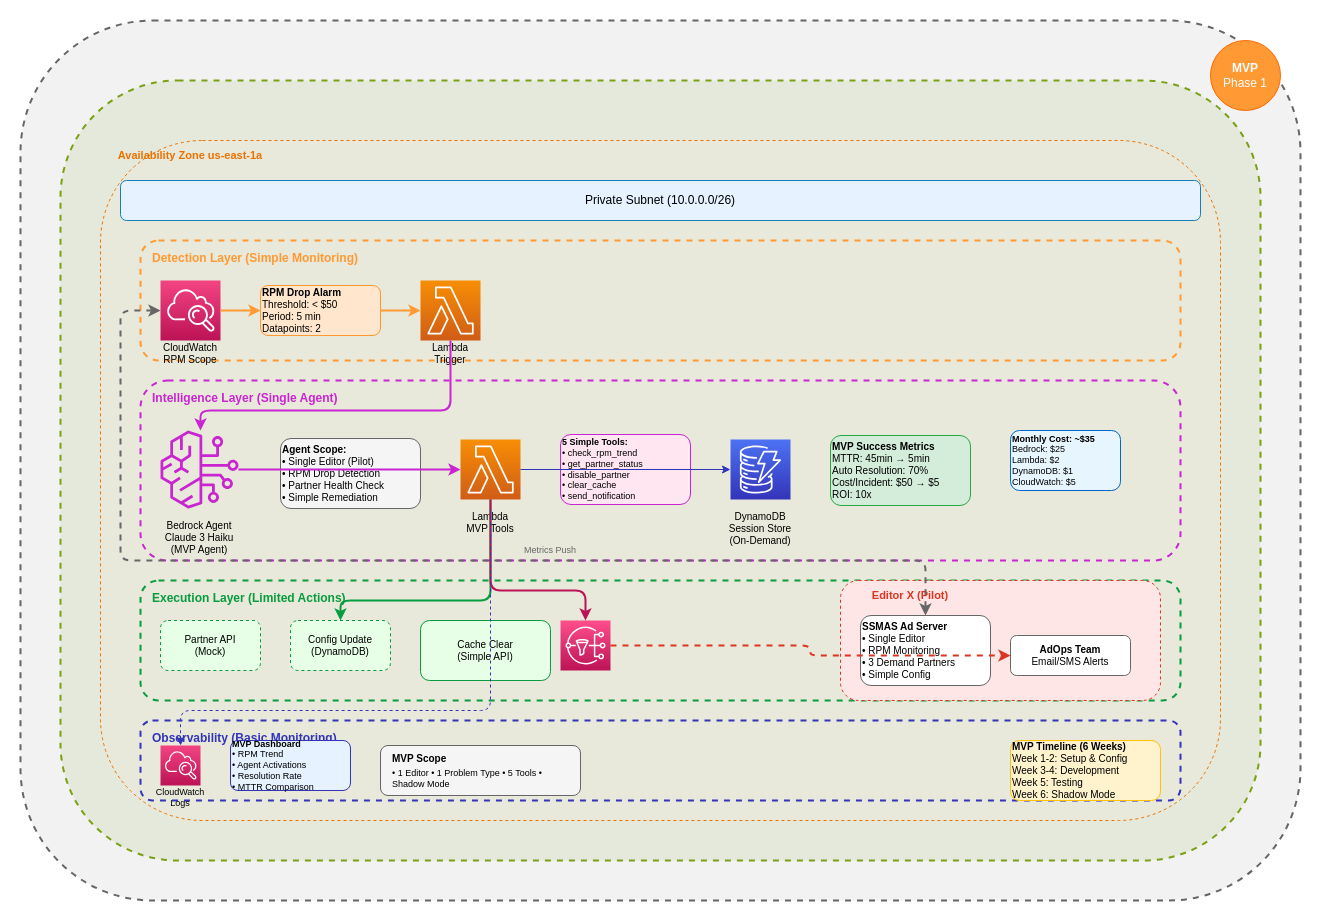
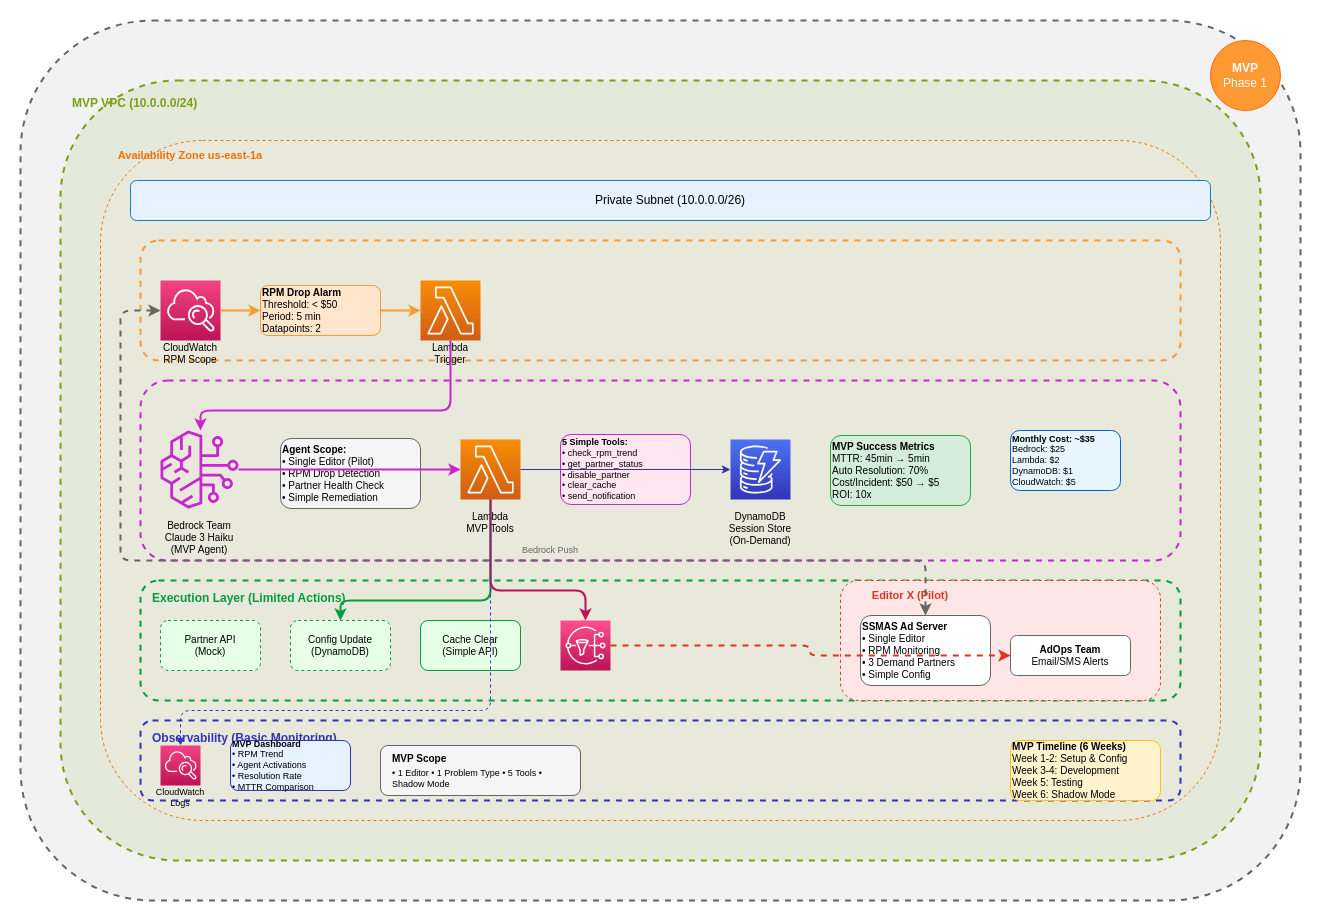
node "MVP VPC (10.0.0.0/24)": added
node "Private Subnet (10.0.0.0/26)": moved (661, 201) -> (671, 201)
node "Detection Layer (Simple Monitoring)": removed
node "Intelligence Layer (Single Agent)": removed
node "Bedrock Agent Claude 3 Haiku (MVP Agent)": label "Bedrock Agent Claude 3 Haiku (MVP Agent)" -> "Bedrock Team Claude 3 Haiku (MVP Agent)"
node "Metrics Push": label "Metrics Push" -> "Bedrock Push"
node "Cache Clear (Simple API)": size 130x60 -> 100x50
